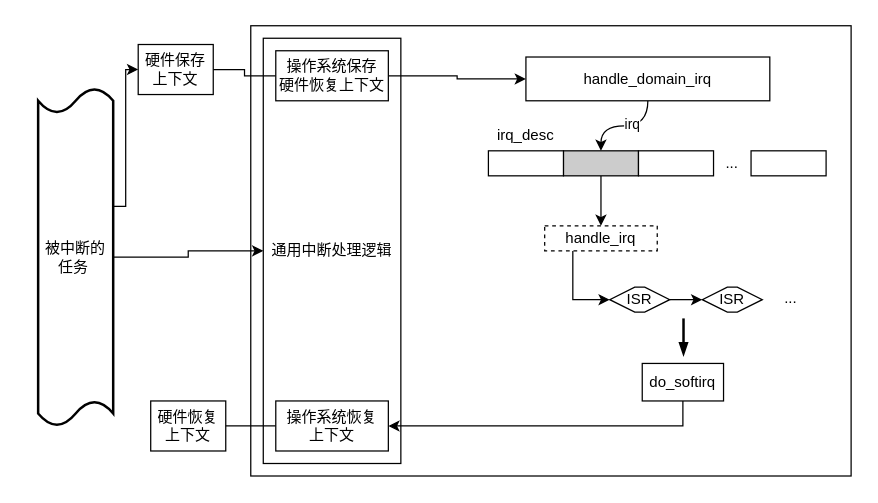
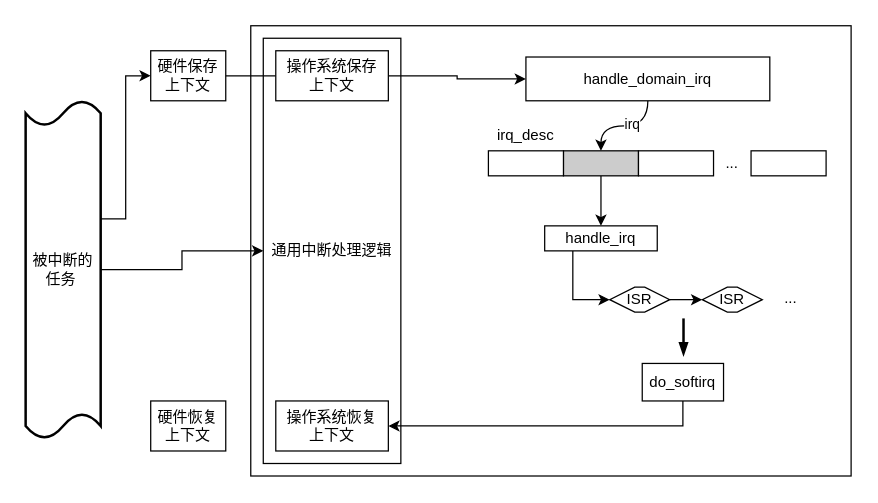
node "硬件保存上下文": moved (176, 69) -> (188, 76)
node "操作系统保存 硬件恢复上下文": label "操作系统保存 硬件恢复上下文" -> "操作系统保存 上下文"
node "handle_irq": style dashed -> solid
node "被中断的任务": moved (76, 257) -> (63, 269)
edge "硬件恢复上下文" -- "操作系统恢复 上下文": removed
